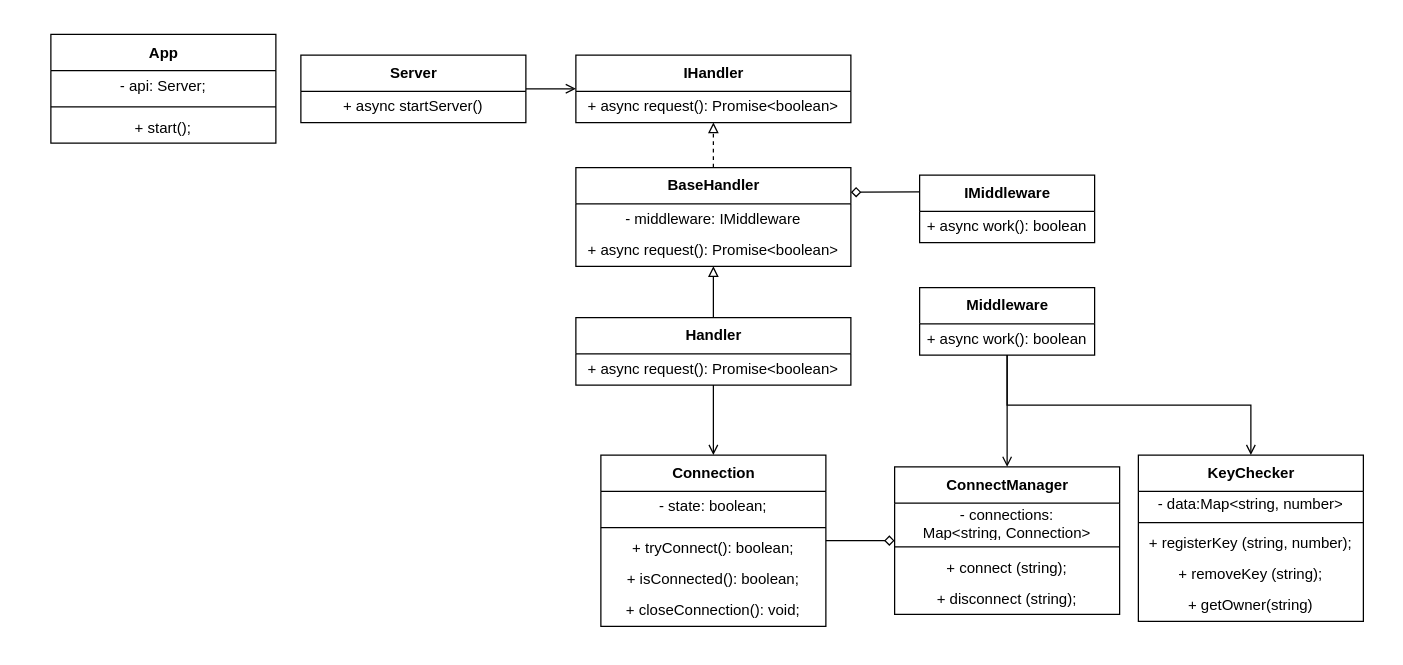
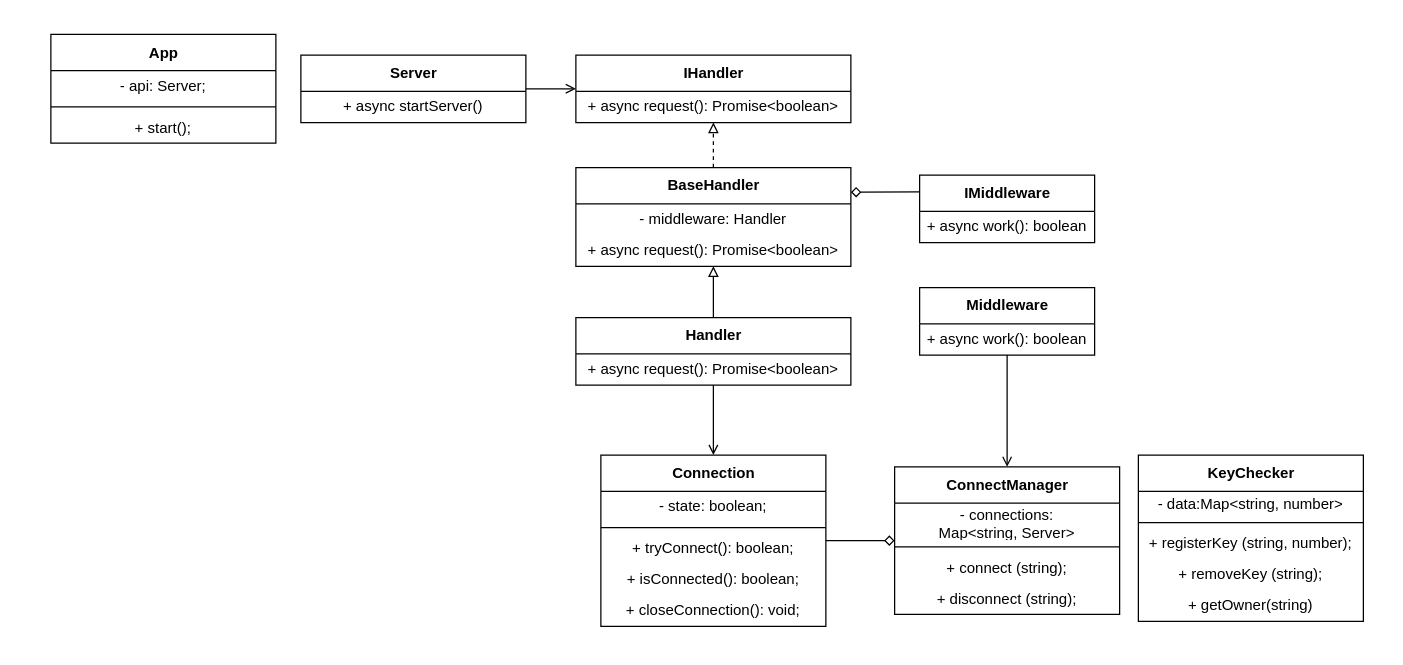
node "- middleware: IMiddleware": label "- middleware: IMiddleware" -> "- middleware: Handler"
edge "Middleware" -> "KeyChecker": removed
node "- connections: Map<string, Connection>": label "- connections: Map<string, Connection>" -> "- connections: Map<string, Server>"
